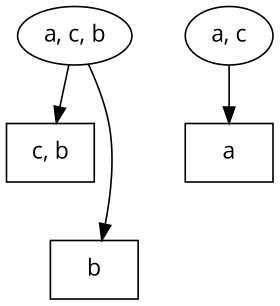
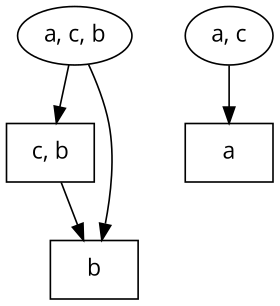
edge "c, b" -> "b": added
